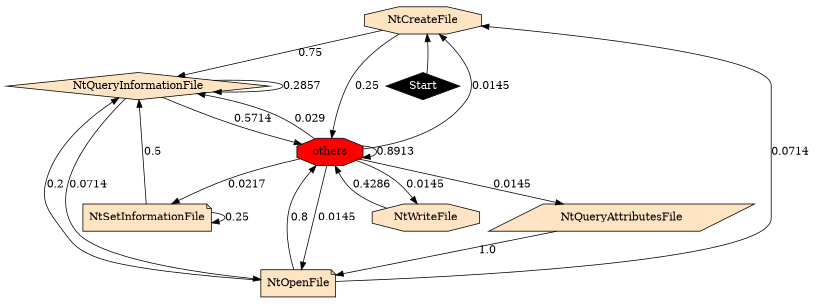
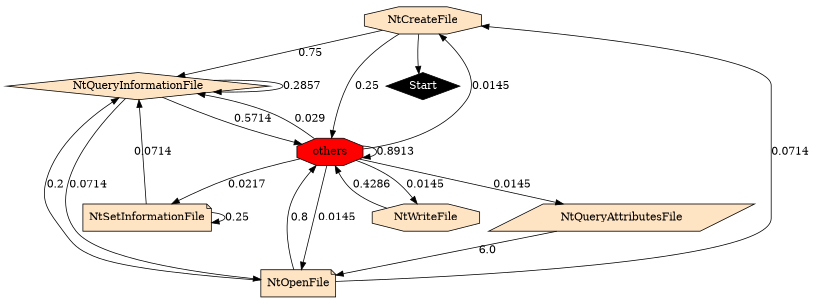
edge "Start" -> "NtCreateFile": reversed
edge "NtSetInformationFile" -> "NtQueryInformationFile": label "0.5" -> "0.0714"
edge "NtQueryAttributesFile" -> "NtOpenFile": label "1.0" -> "6.0"
